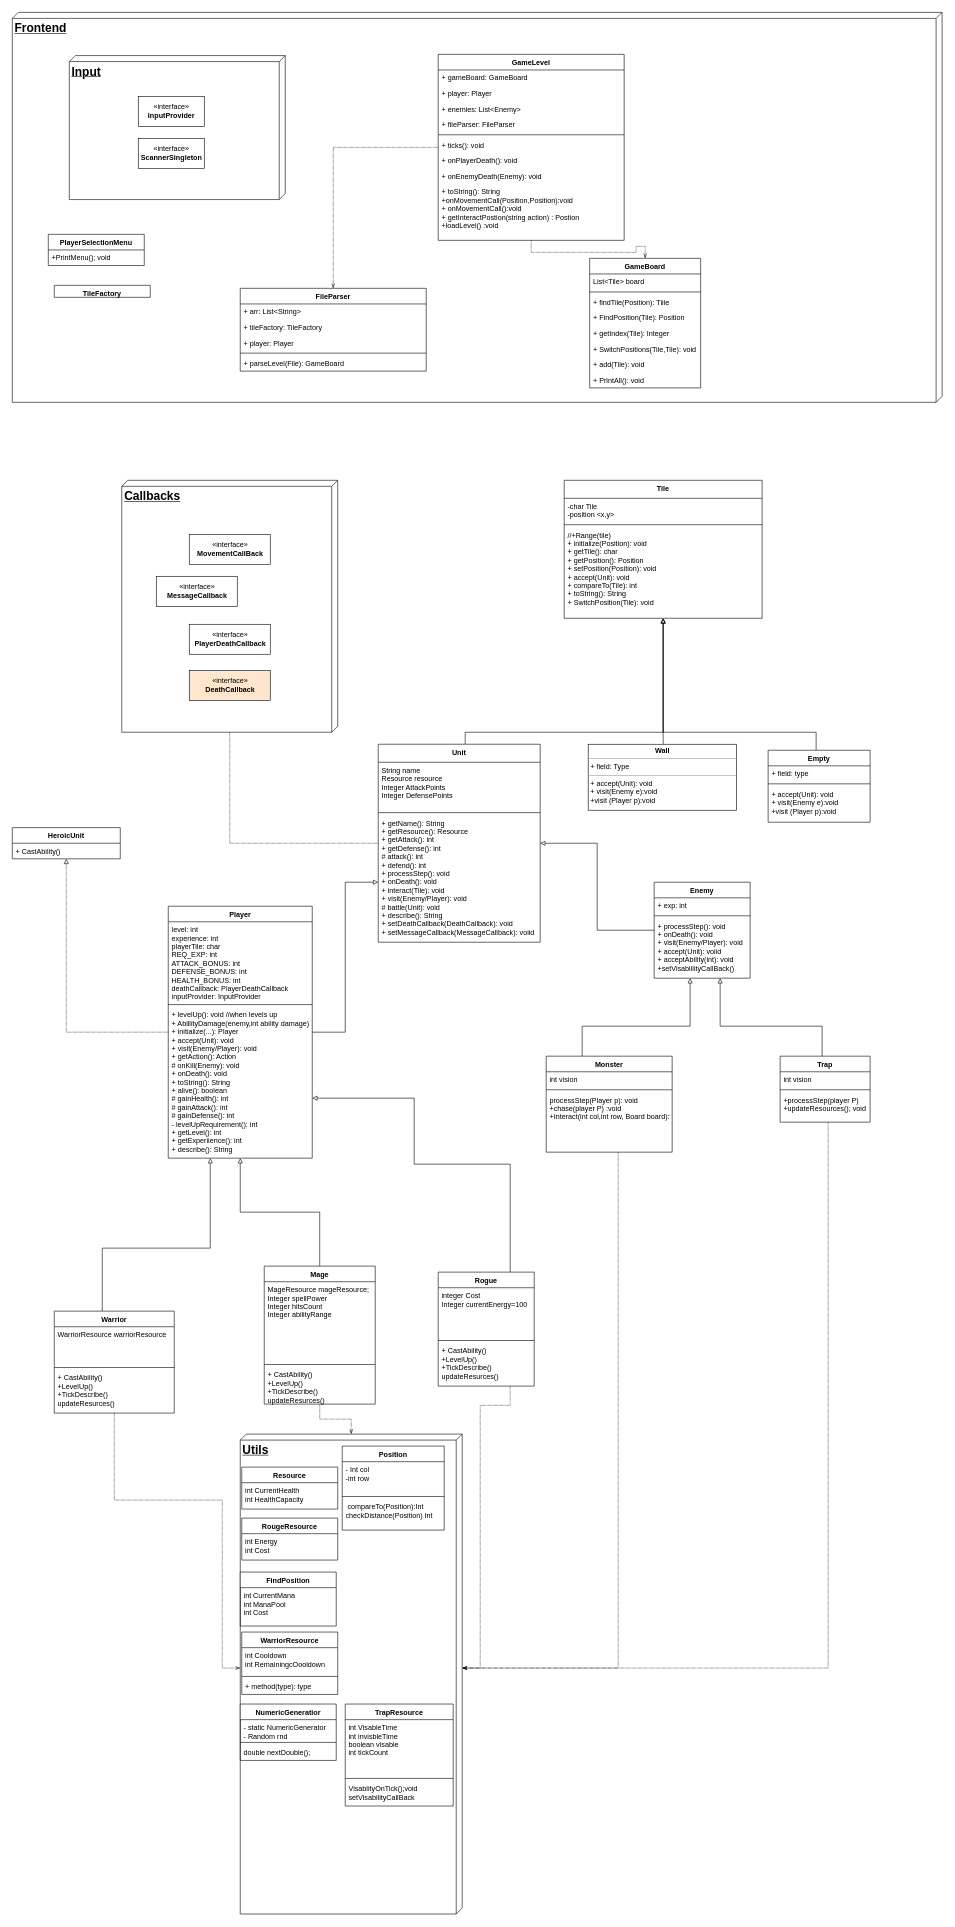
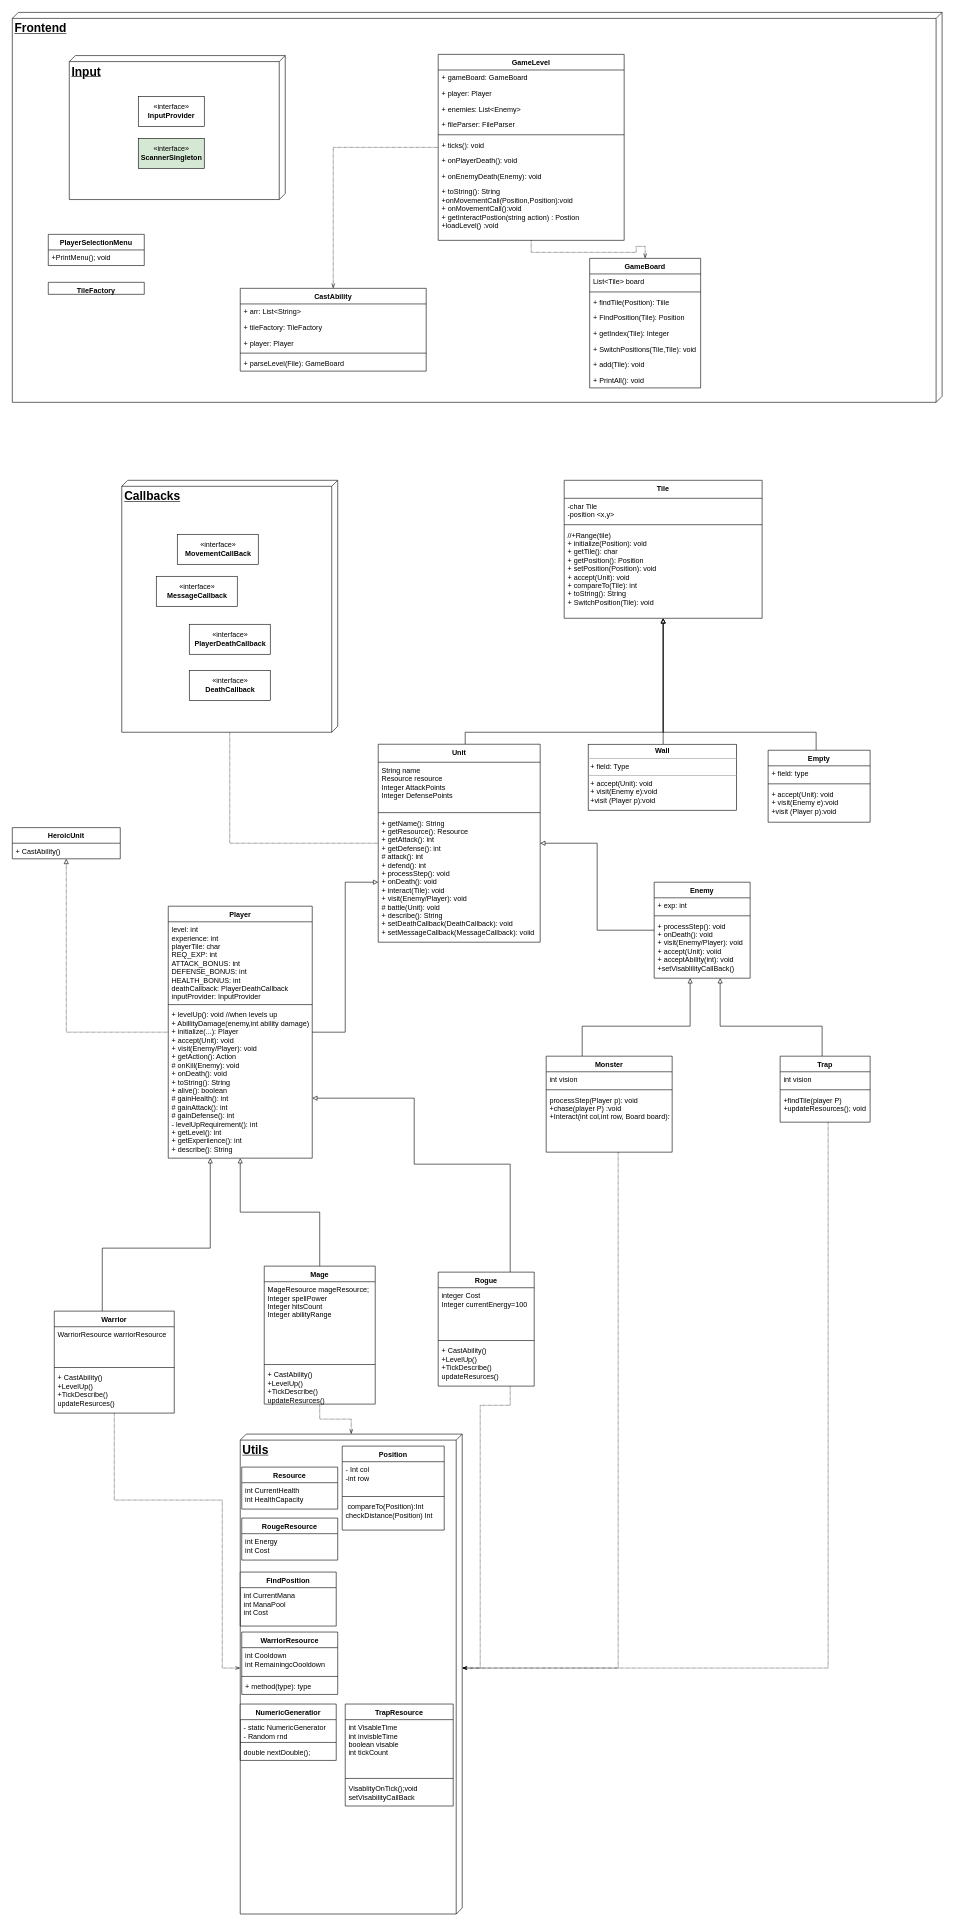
node "«interface» ScannerSingleton": fillcolor #ffffff -> #d5e8d4
node "TileFactory": moved (102, 291) -> (96, 288)
node "FileParser": label "FileParser" -> "CastAbility"
node "«interface» MovementCallBack": moved (230, 549) -> (218, 549)
node "«interface» DeathCallback": fillcolor #ffe6cc -> #ffffff
node "+processStep(player P) +updateResources(); void": label "+processStep(player P) +updateResources(); void" -> "+findTile(player P) +updateResources(); void"
